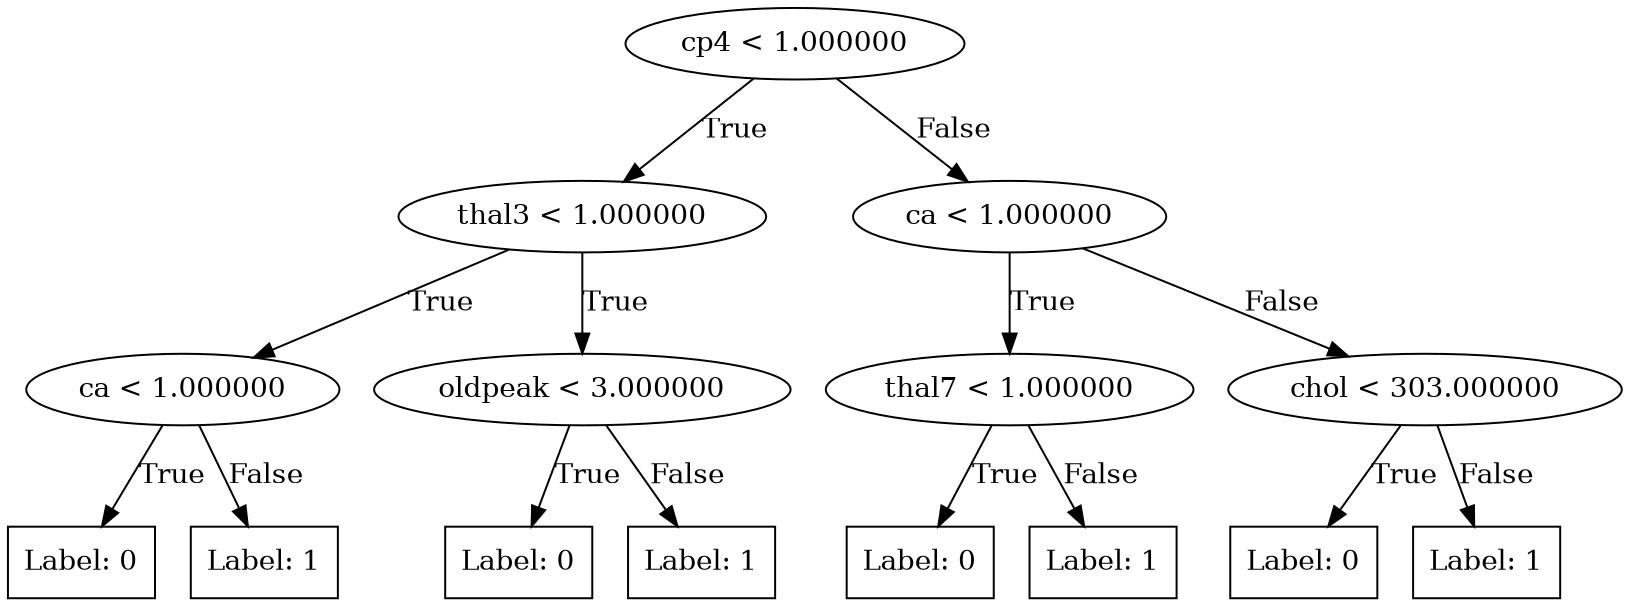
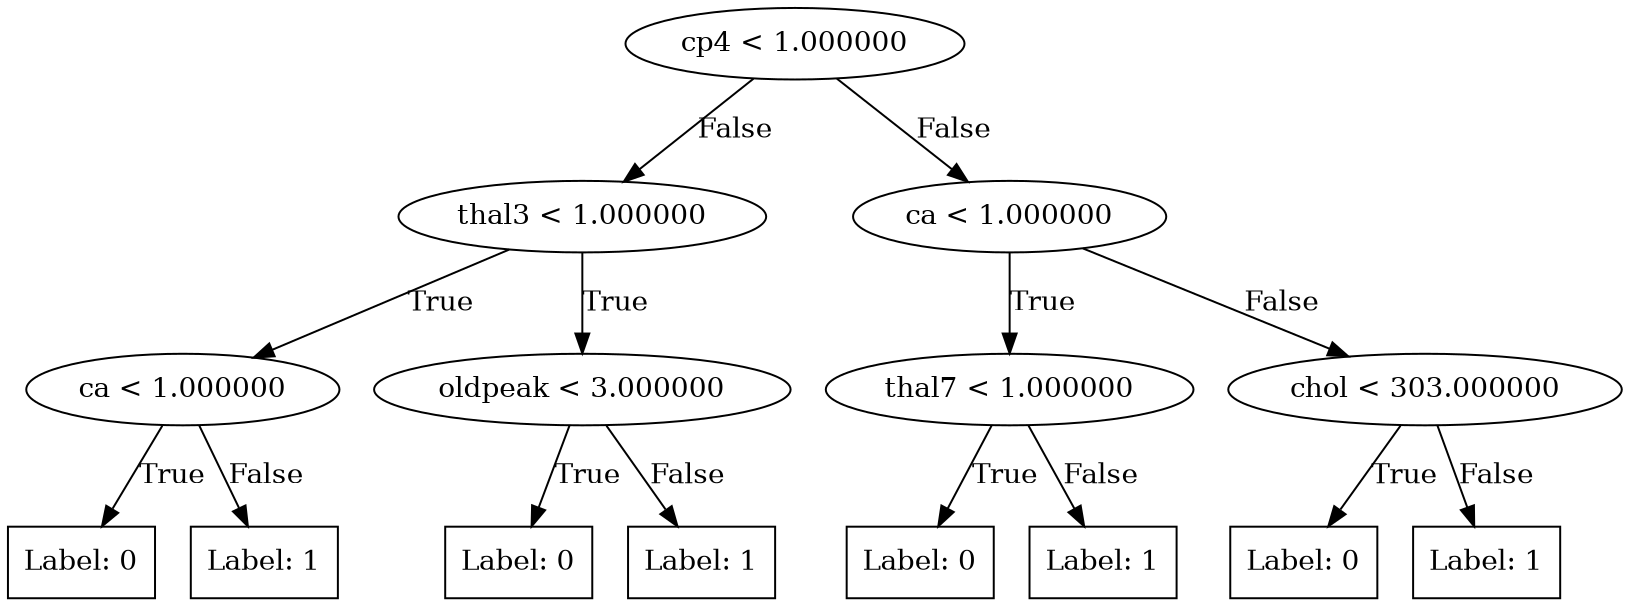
edge "cp4 < 1.000000" -> "thal3 < 1.000000": label "True" -> "False"
